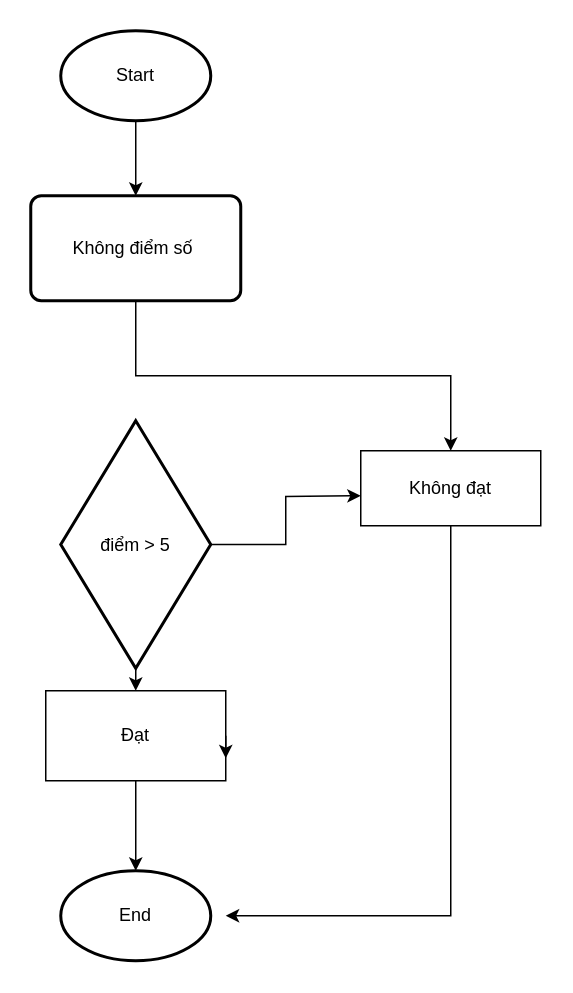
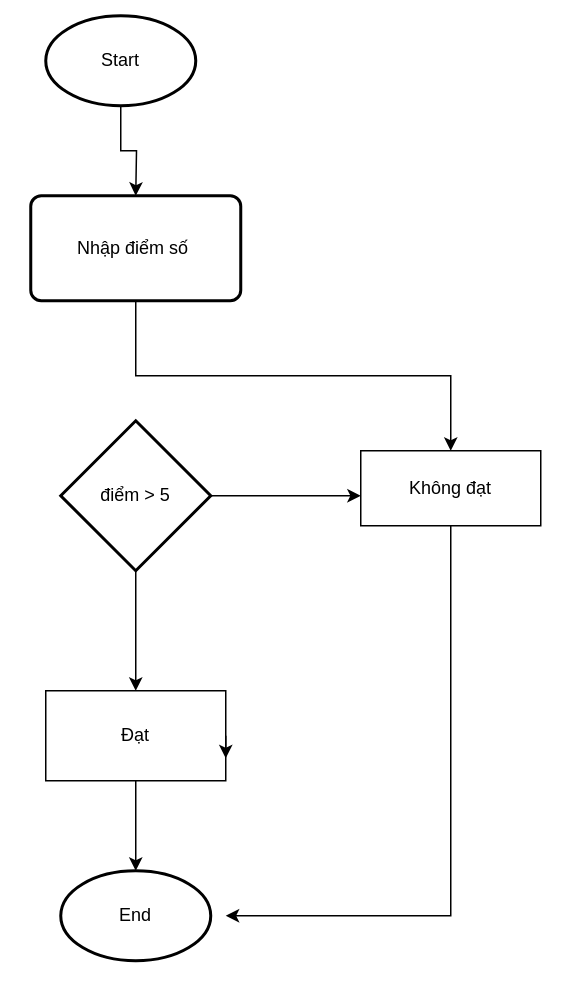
node "Start": moved (136, 76) -> (121, 61)
node "Không điểm số": label "Không điểm số" -> "Nhập điểm số"
node "điểm > 5": size 150x248 -> 150x150
